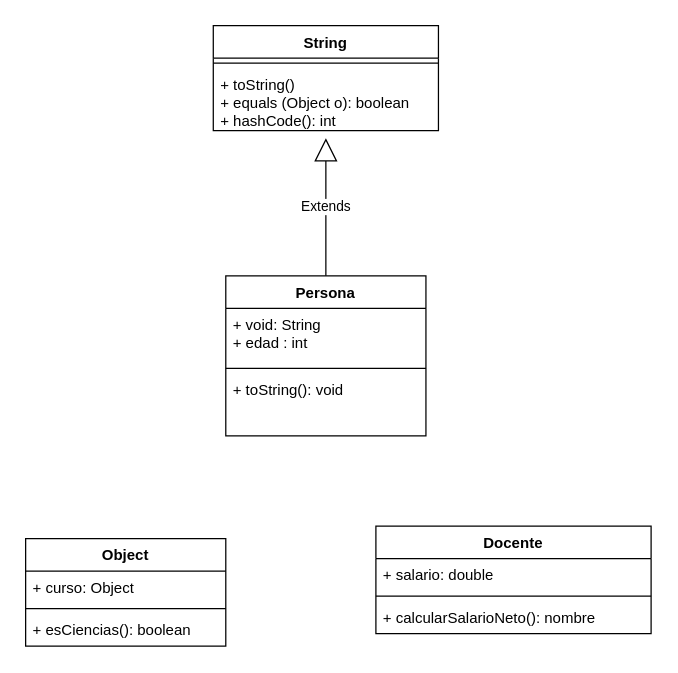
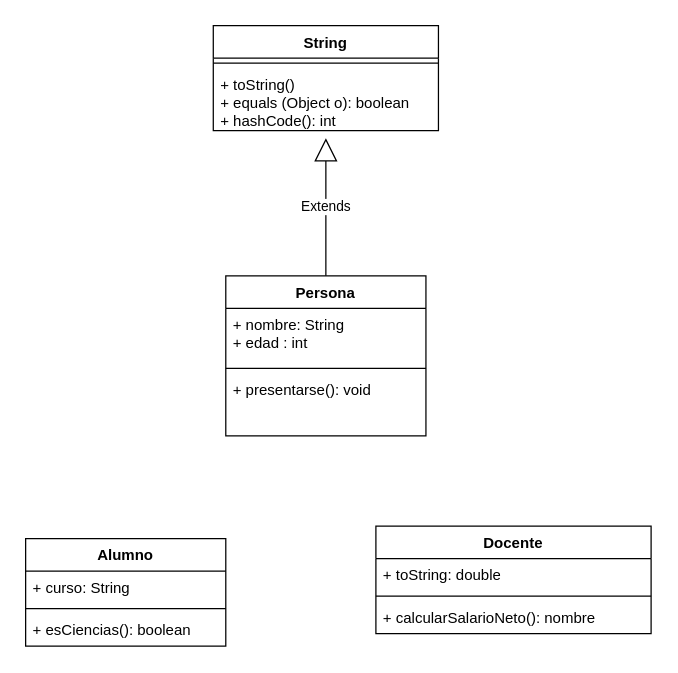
node "+ void: String + edad : int": label "+ void: String + edad : int" -> "+ nombre: String + edad : int"
node "+ toString(): void": label "+ toString(): void" -> "+ presentarse(): void"
node "Object": label "Object" -> "Alumno"
node "+ salario: double": label "+ salario: double" -> "+ toString: double"
node "+ curso: Object": label "+ curso: Object" -> "+ curso: String"
